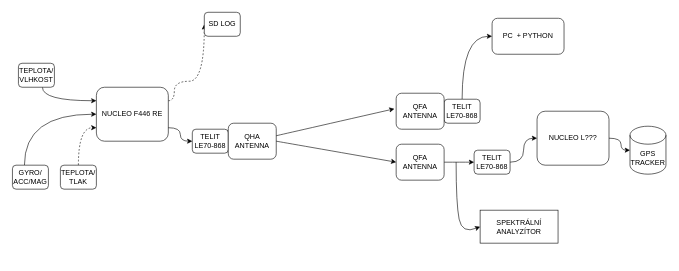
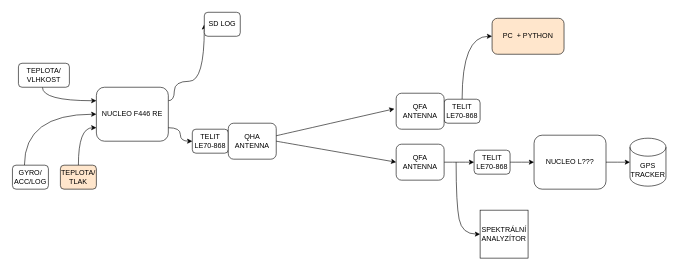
node "PC + PYTHON": fillcolor #ffffff -> #ffe6cc
edge "NUCLEO F446 RE" -> "SD LOG": style dashed -> solid
node "TEPLOTA/ VLHKOST": size 36x24 -> 51x24
node "NUCLEO L???": moved (573, 138) -> (570, 162)
edge "TEPLOTA/ TLAK" -> "NUCLEO F446 RE": style dashed -> solid
node "GPS TRACKER": moved (648, 150) -> (648, 162)
node "GYRO/ ACC/MAG": label "GYRO/ ACC/MAG" -> "GYRO/ ACC/LOG"
node "TEPLOTA/ TLAK": fillcolor #ffffff -> #ffe6cc
node "SPEKTRÁLNÍ ANALYZÍTOR": size 78x33 -> 48x48
